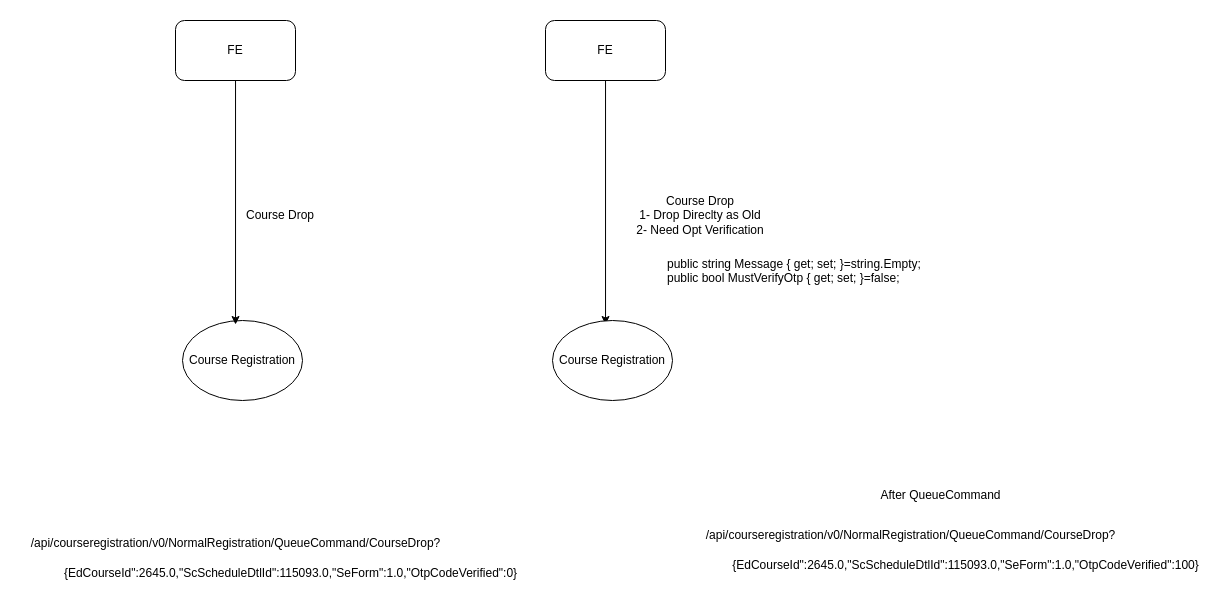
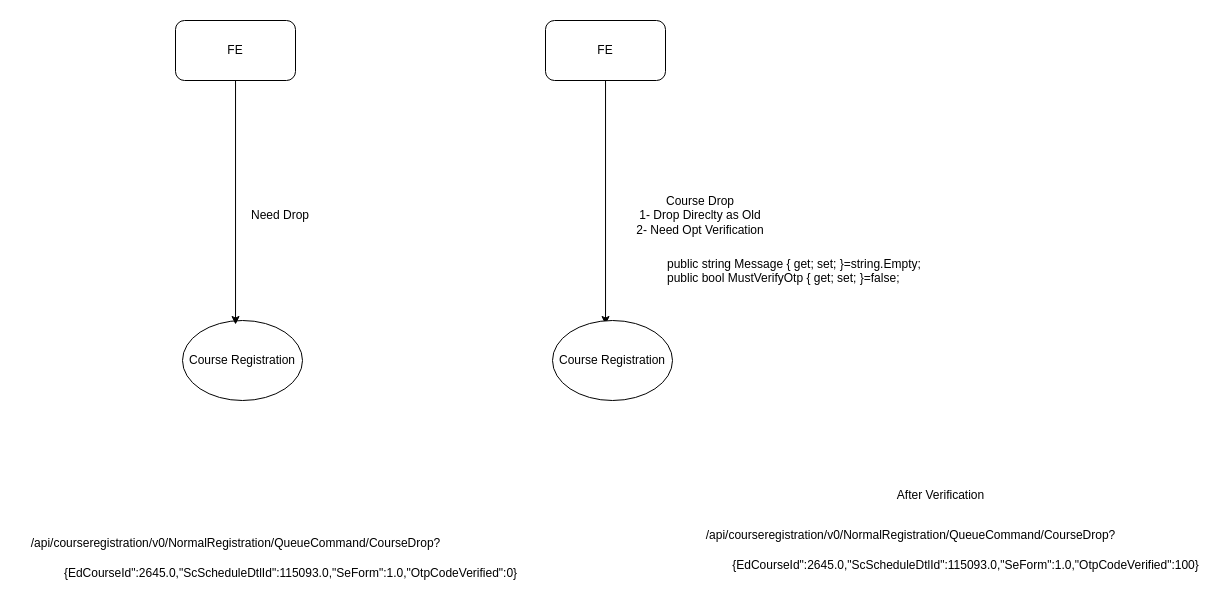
node "Course Drop": label "Course Drop" -> "Need Drop"
node "After QueueCommand": label "After QueueCommand" -> "After Verification"
